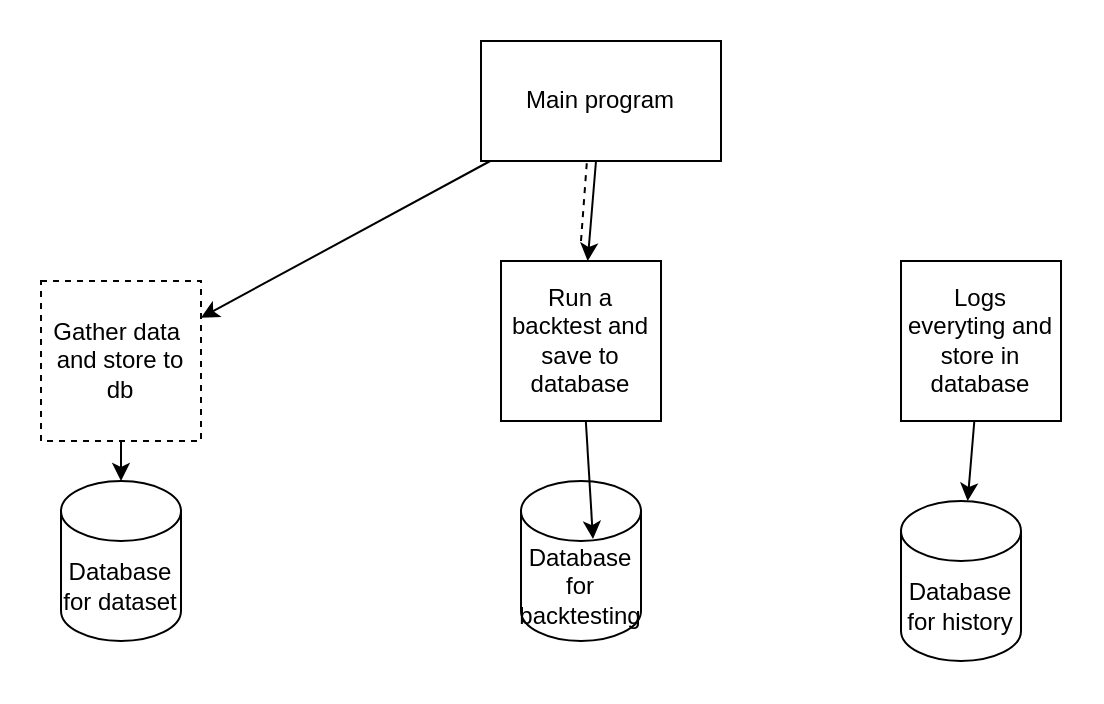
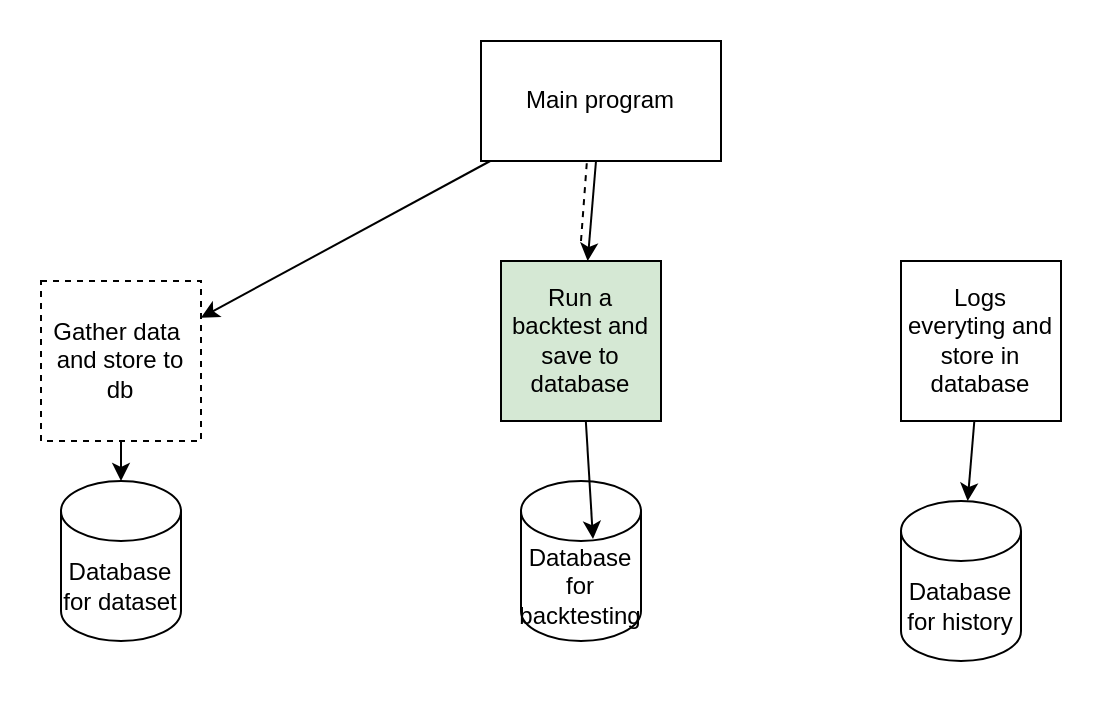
node "Run a backtest and save to database": fillcolor #ffffff -> #d5e8d4
